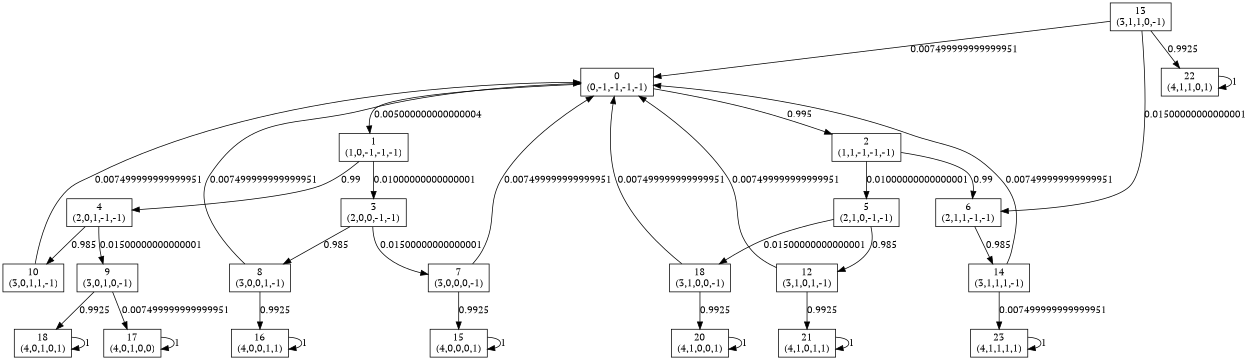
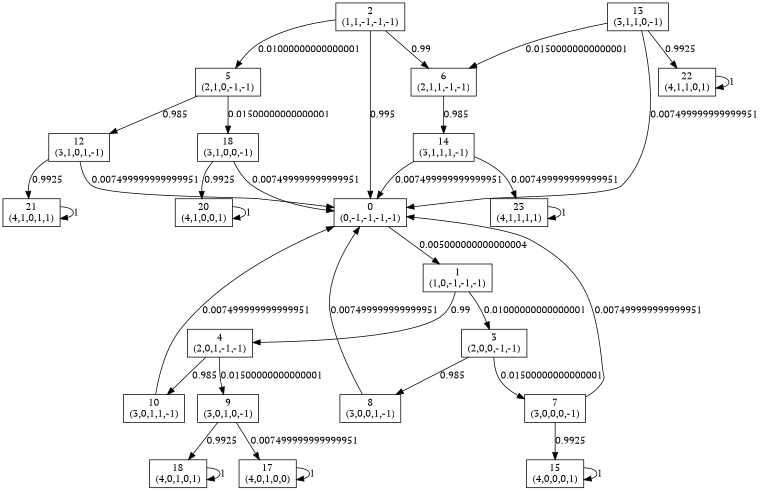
edge "0 (0,-1,-1,-1,-1)" -> "2 (1,1,-1,-1,-1)": reversed
node "16 (4,0,0,1,1)": removed
